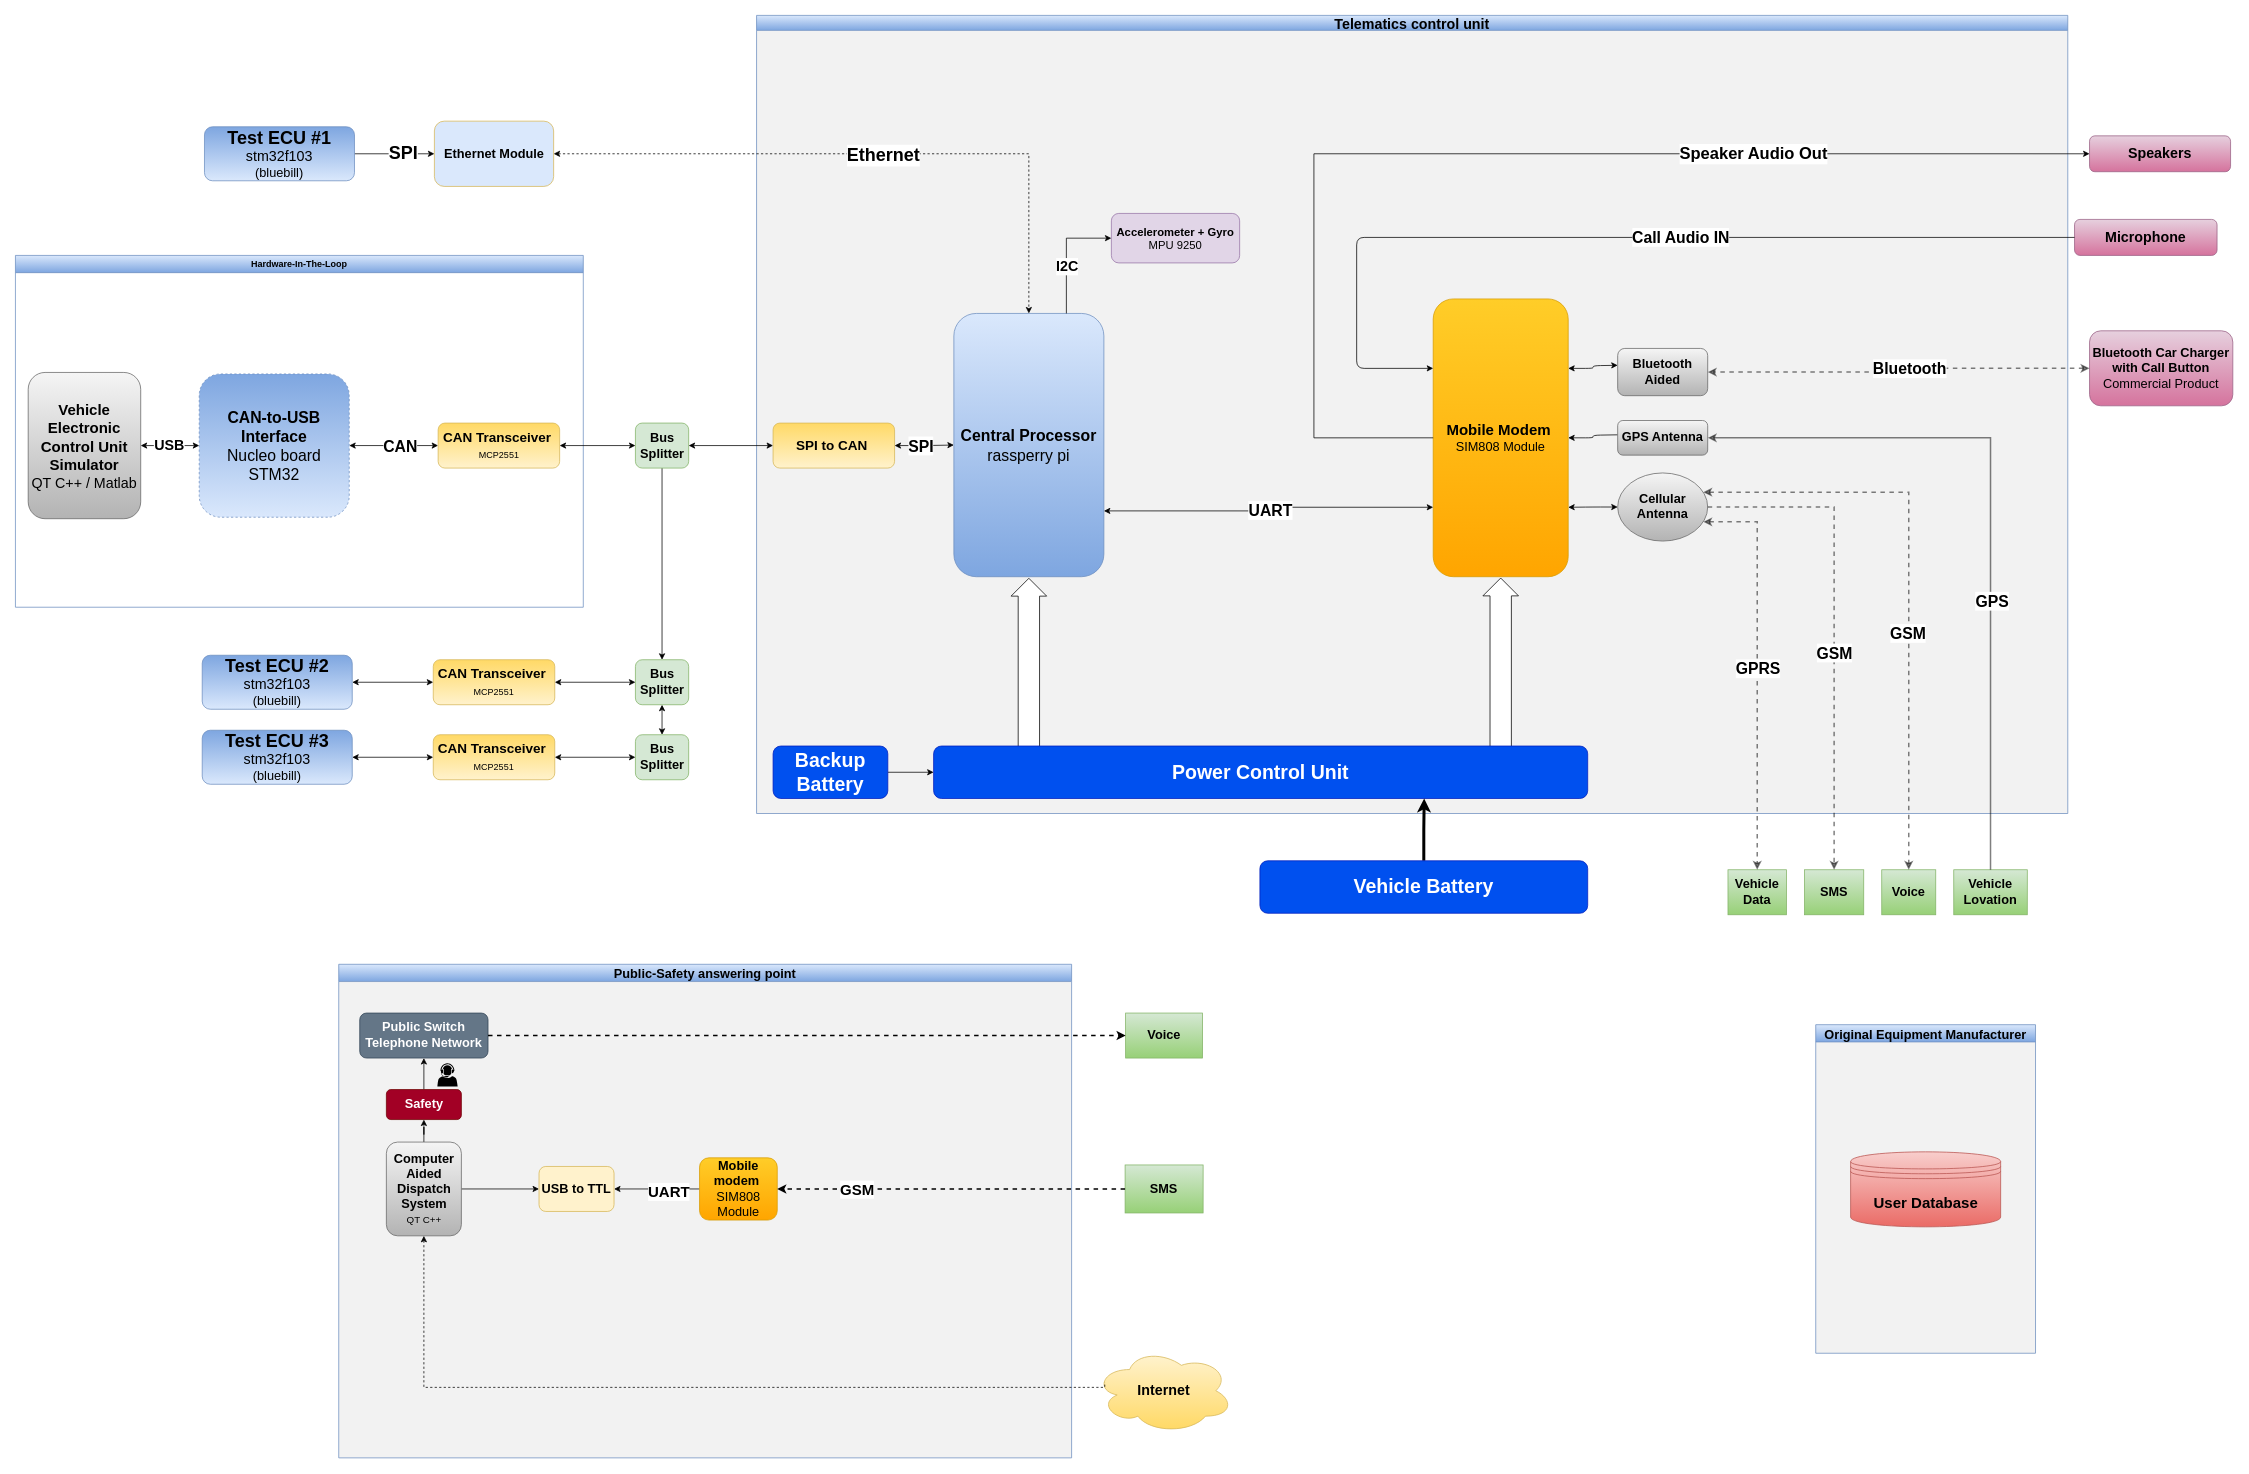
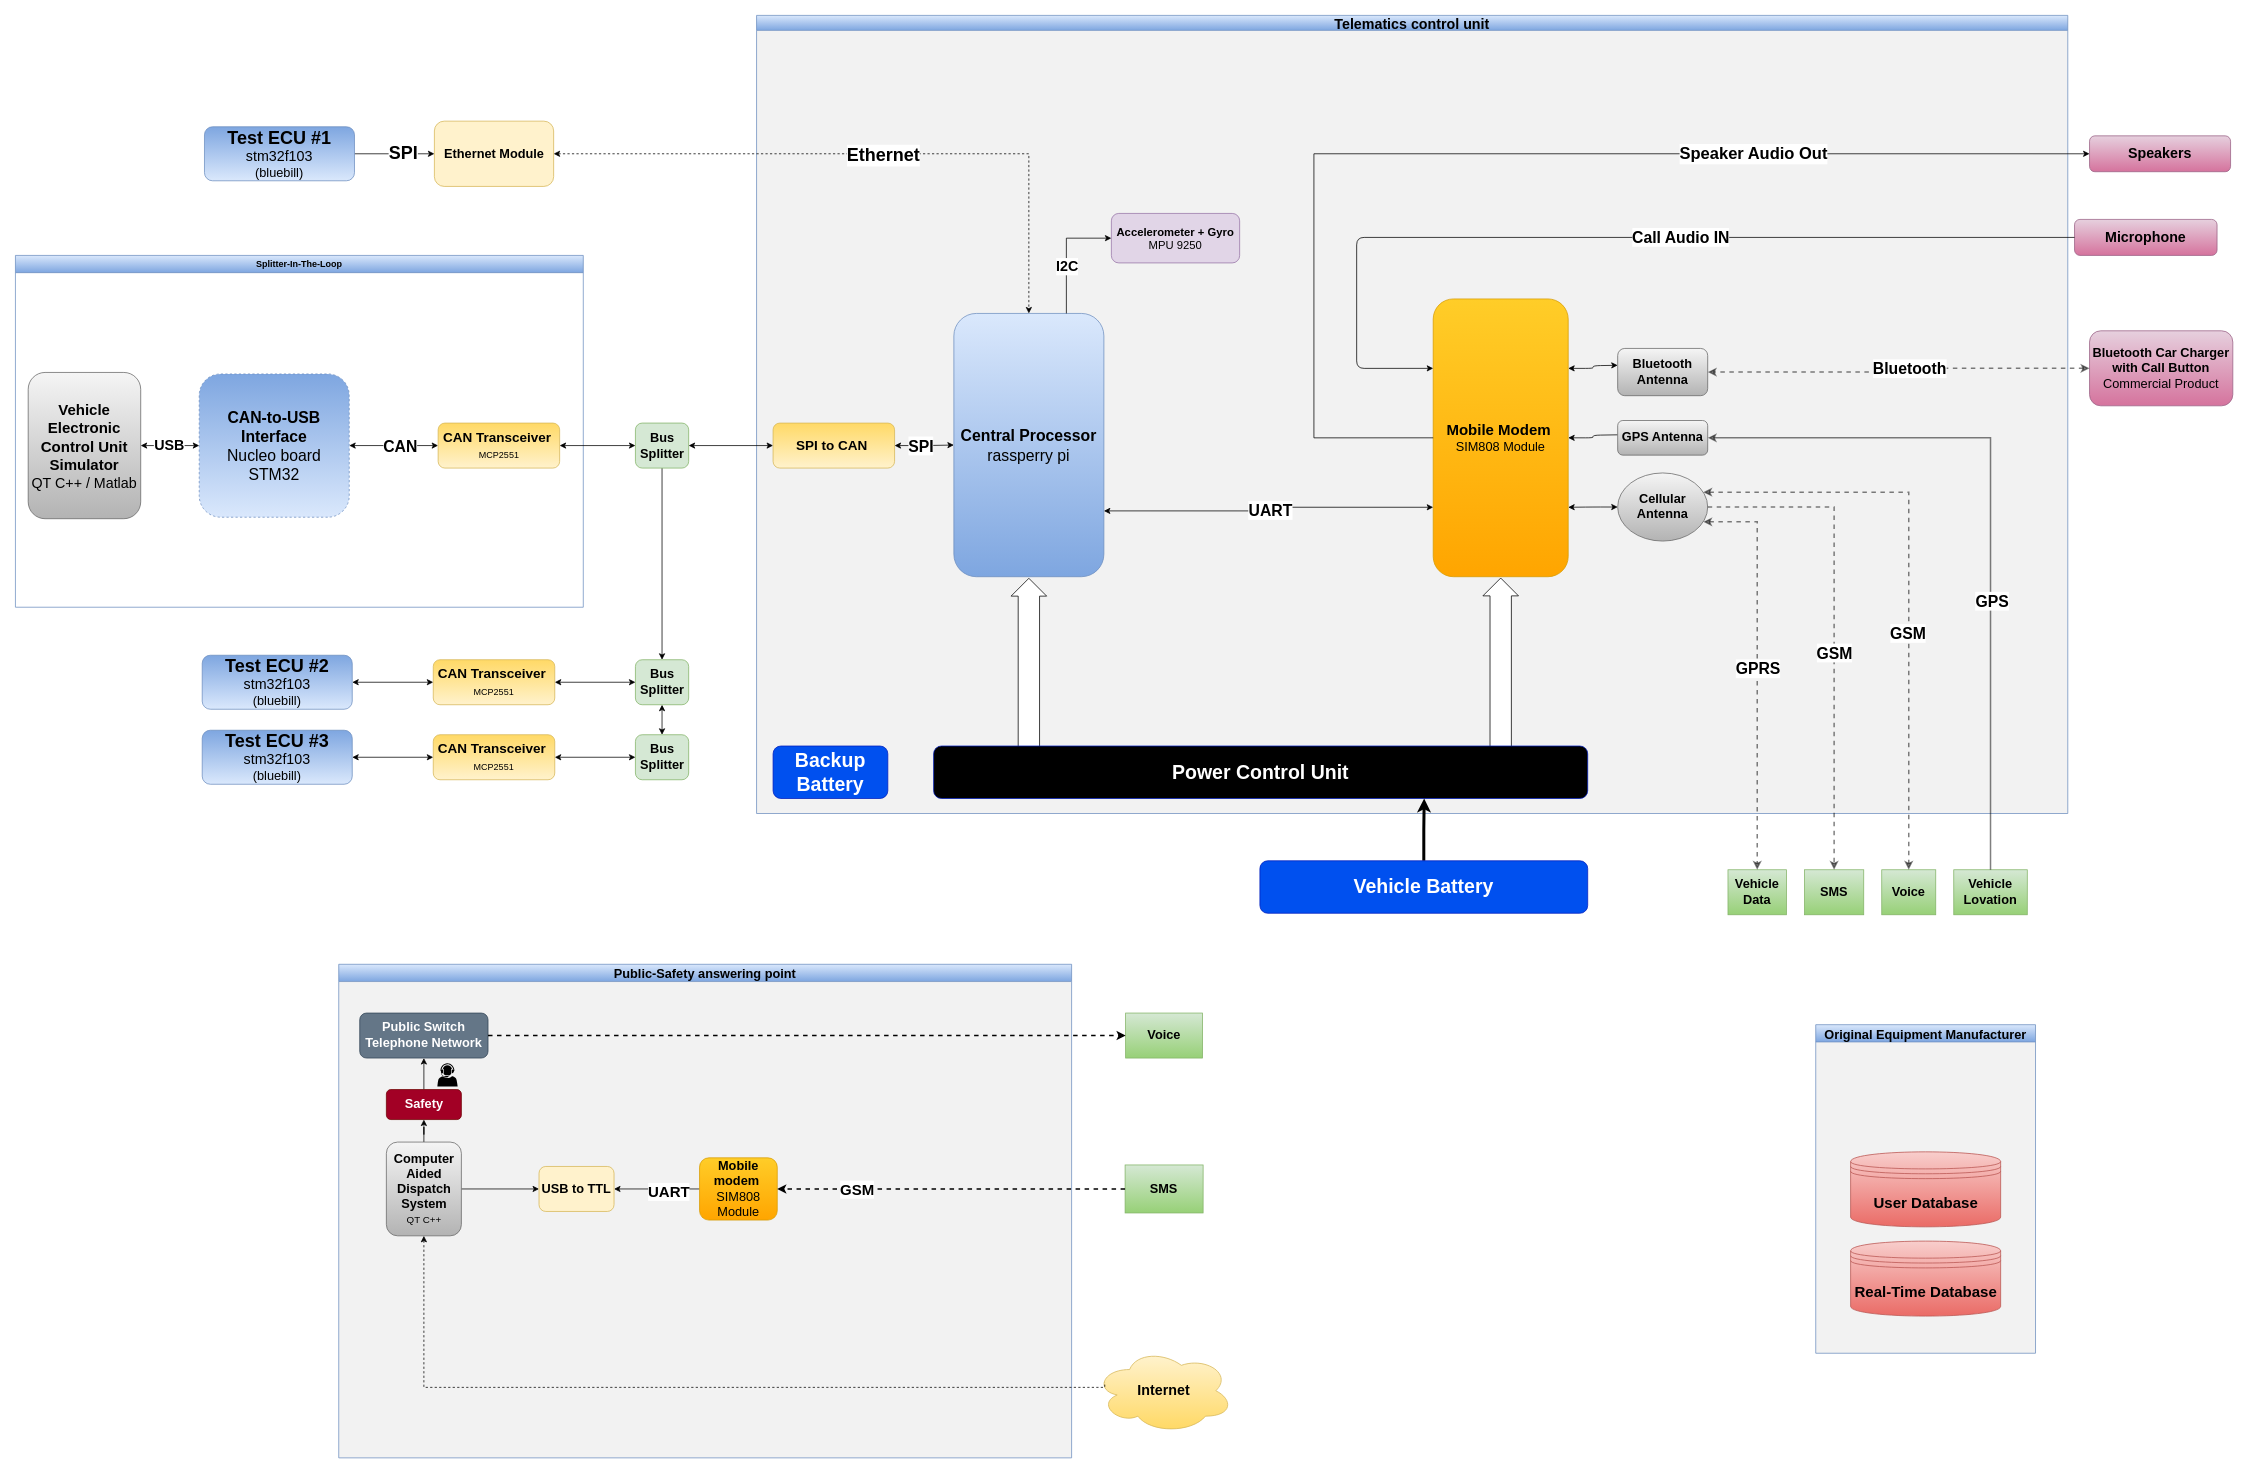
node "Ethernet Module": fillcolor #dae8fc -> #fff2cc
node "Hardware-In-The-Loop": label "Hardware-In-The-Loop" -> "Splitter-In-The-Loop"
node "Bluetooth Aided": label "Bluetooth Aided" -> "Bluetooth Antenna"
edge "Backup Battery" -> "Power Control Unit": removed
node "Power Control Unit": fillcolor #0050ef -> #000000
node "Real-Time Database": added
